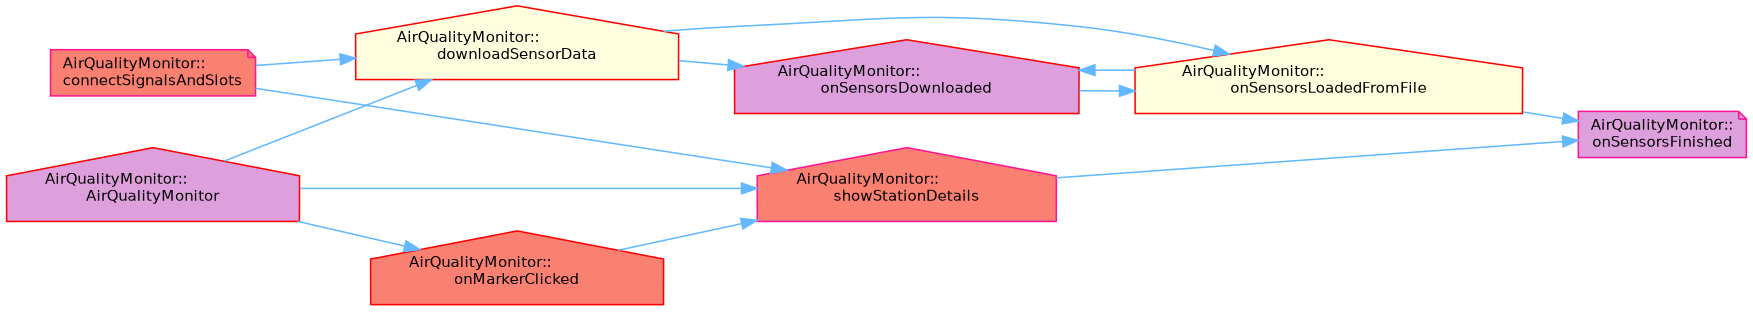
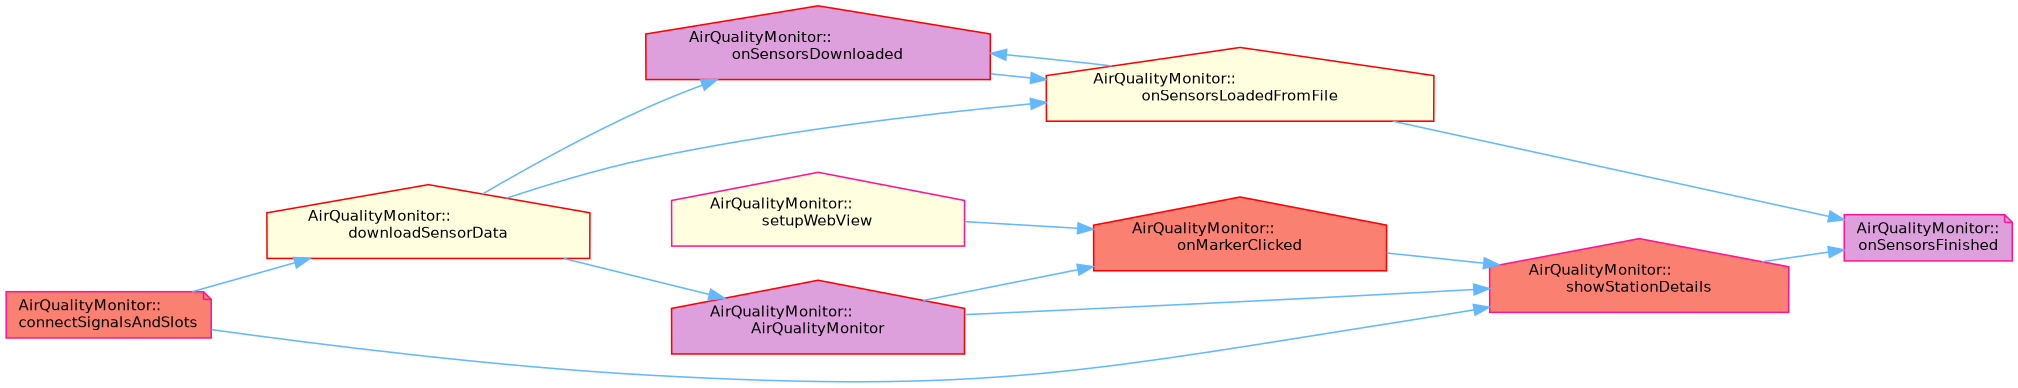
edge "AirQualityMonitor:: AirQualityMonitor" -> "AirQualityMonitor:: downloadSensorData": reversed
node "AirQualityMonitor:: setupWebView": added
